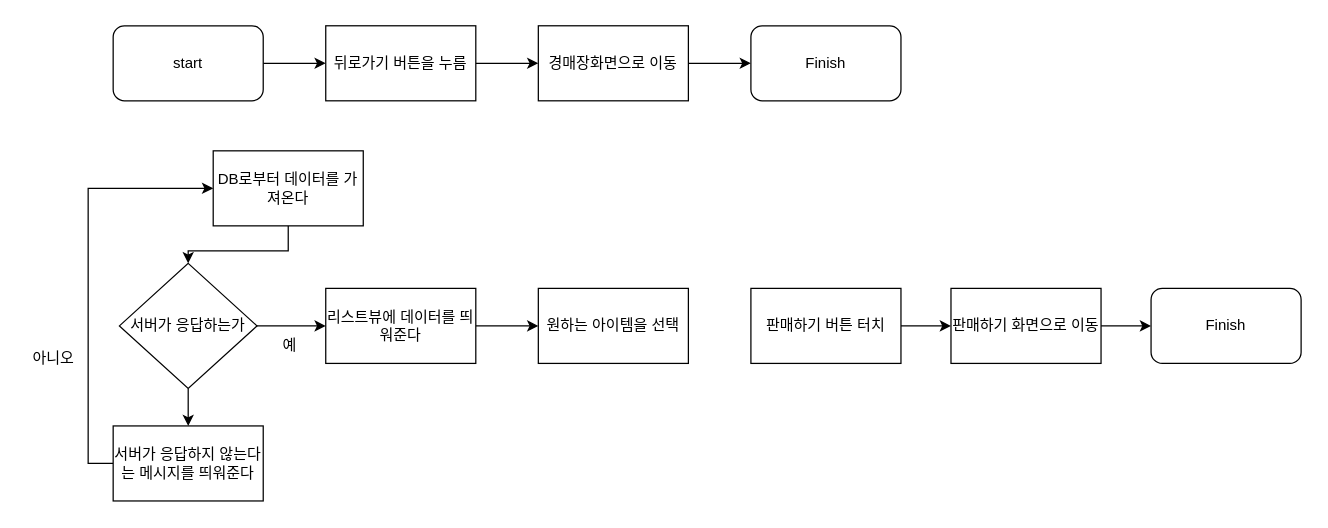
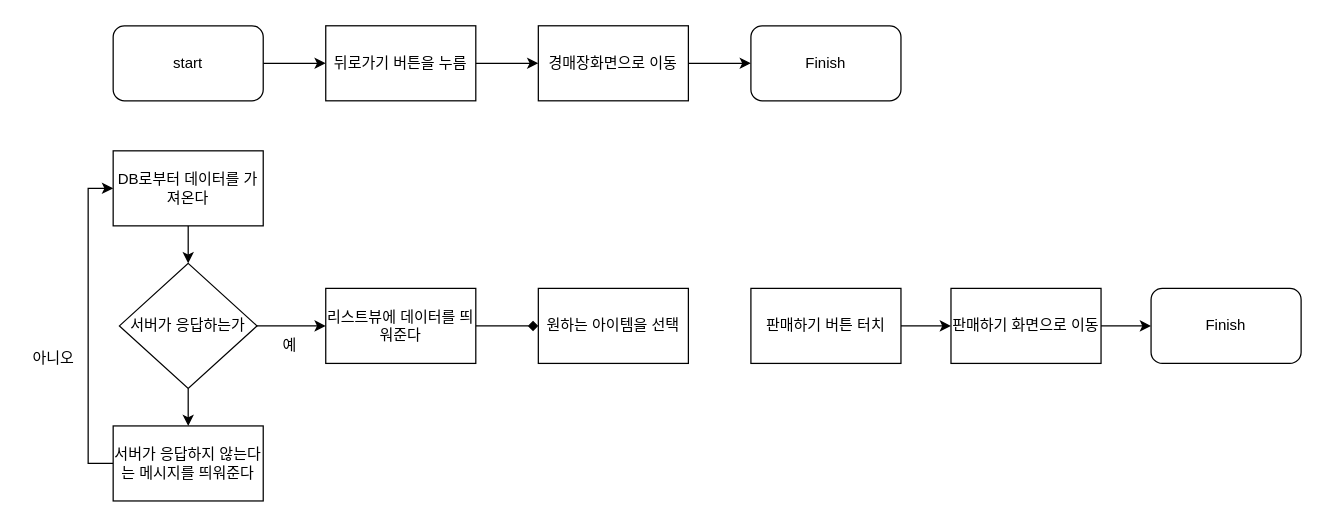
node "DB로부터 데이터를 가져온다": moved (288, 188) -> (188, 188)
edge "리스트뷰에 데이터를 띄워준다" -> "원하는 아이템을 선택": arrowhead classic -> diamond
